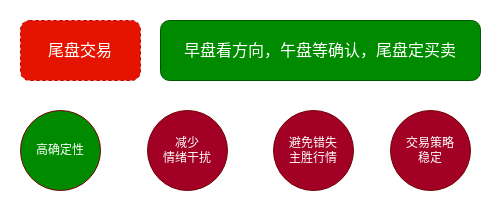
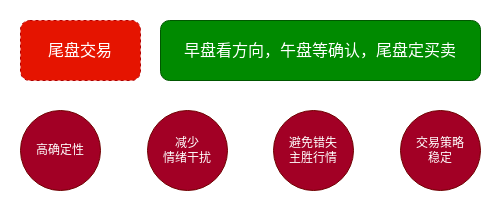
node "高确定性": fillcolor #008a00 -> #a20025
node "交易策略 稳定": moved (431, 151) -> (441, 151)
